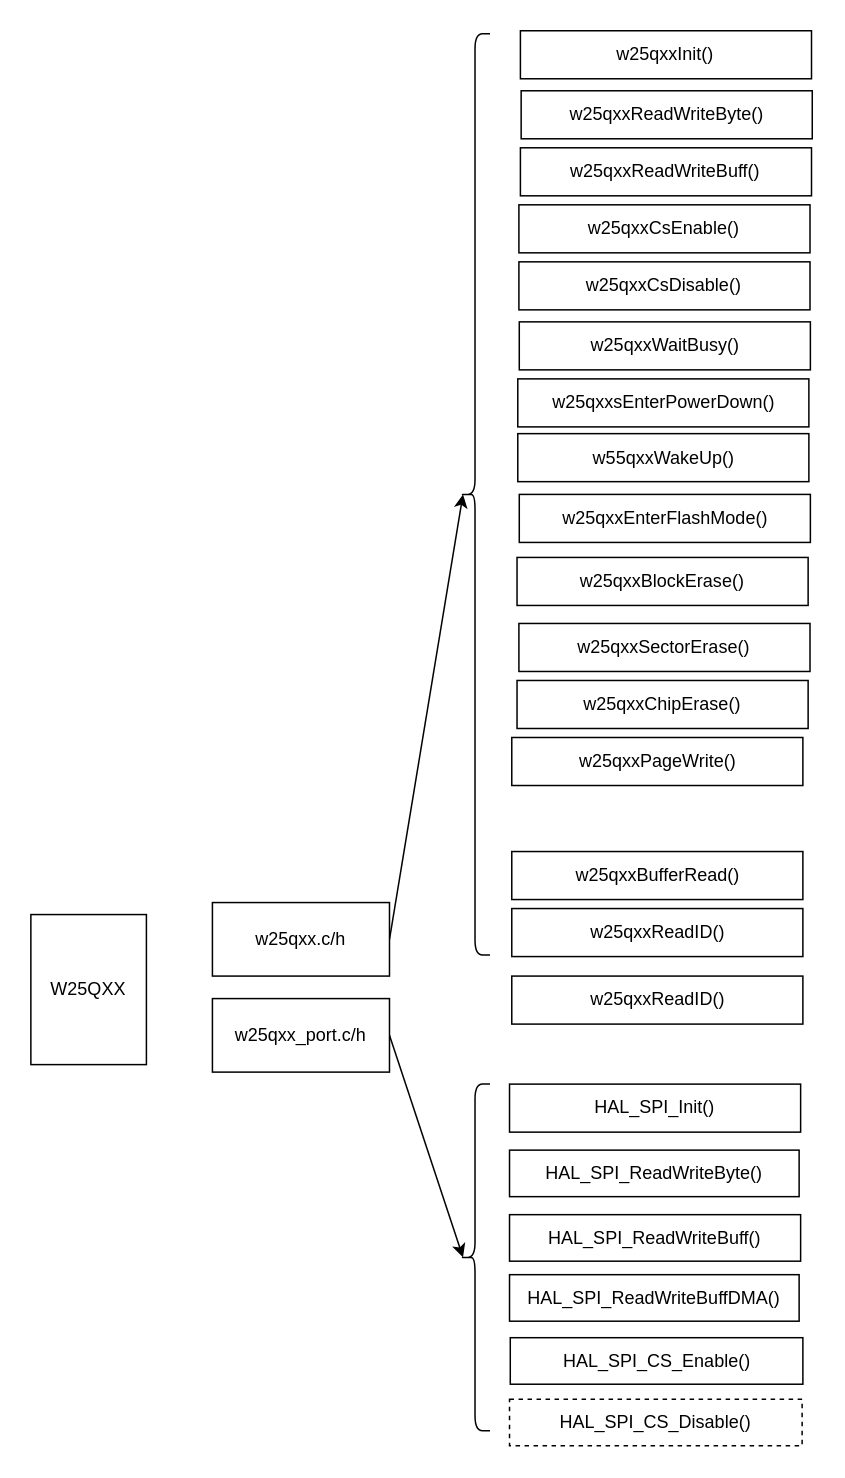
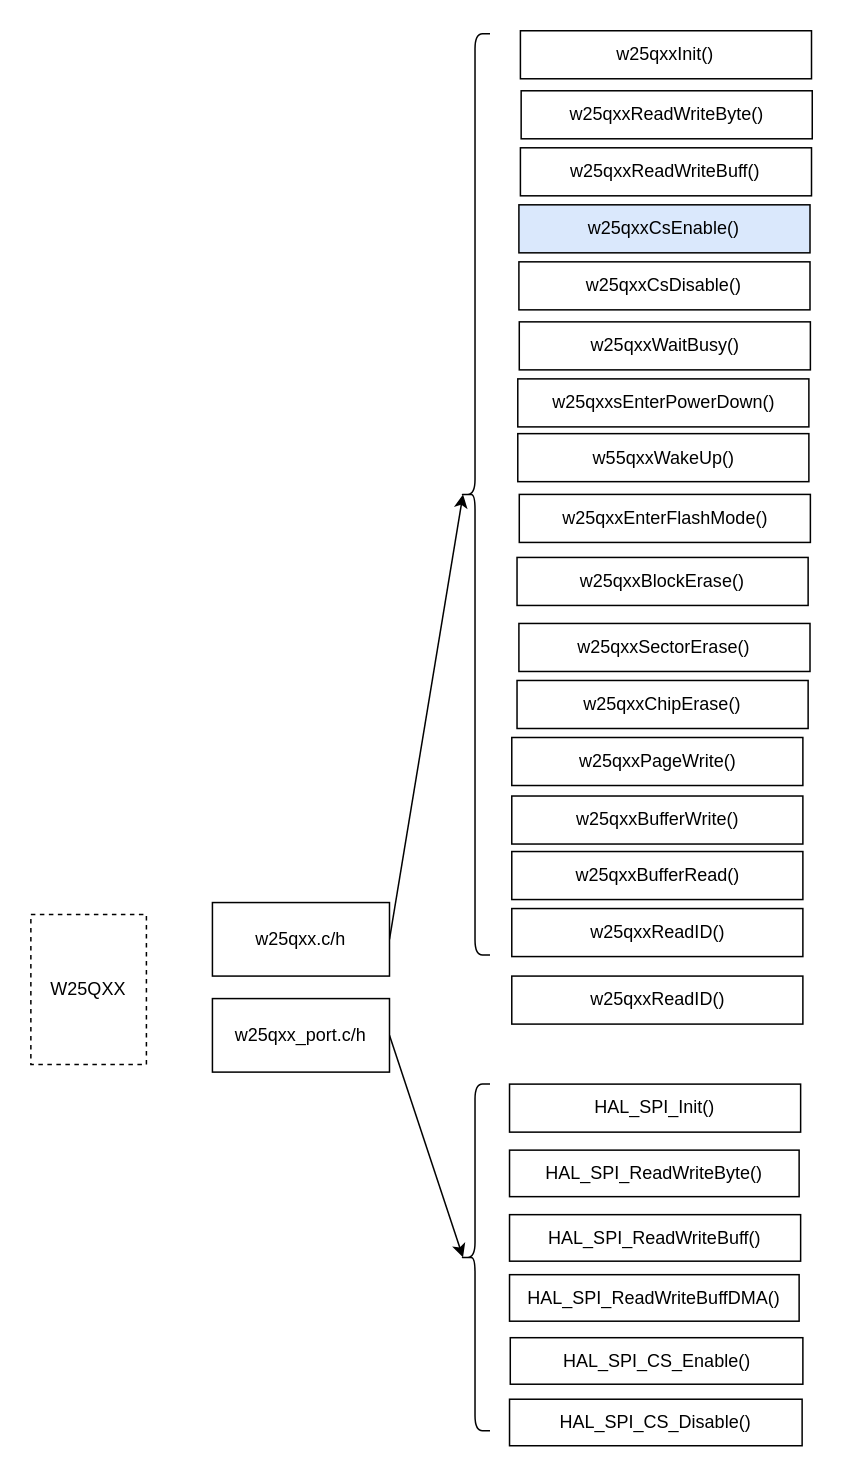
node "w25qxxCsEnable()": fillcolor #ffffff -> #dae8fc
node "w25qxxBufferWrite()": added
node "W25QXX": style solid -> dashed
node "HAL_SPI_CS_Disable()": style dashed -> solid
